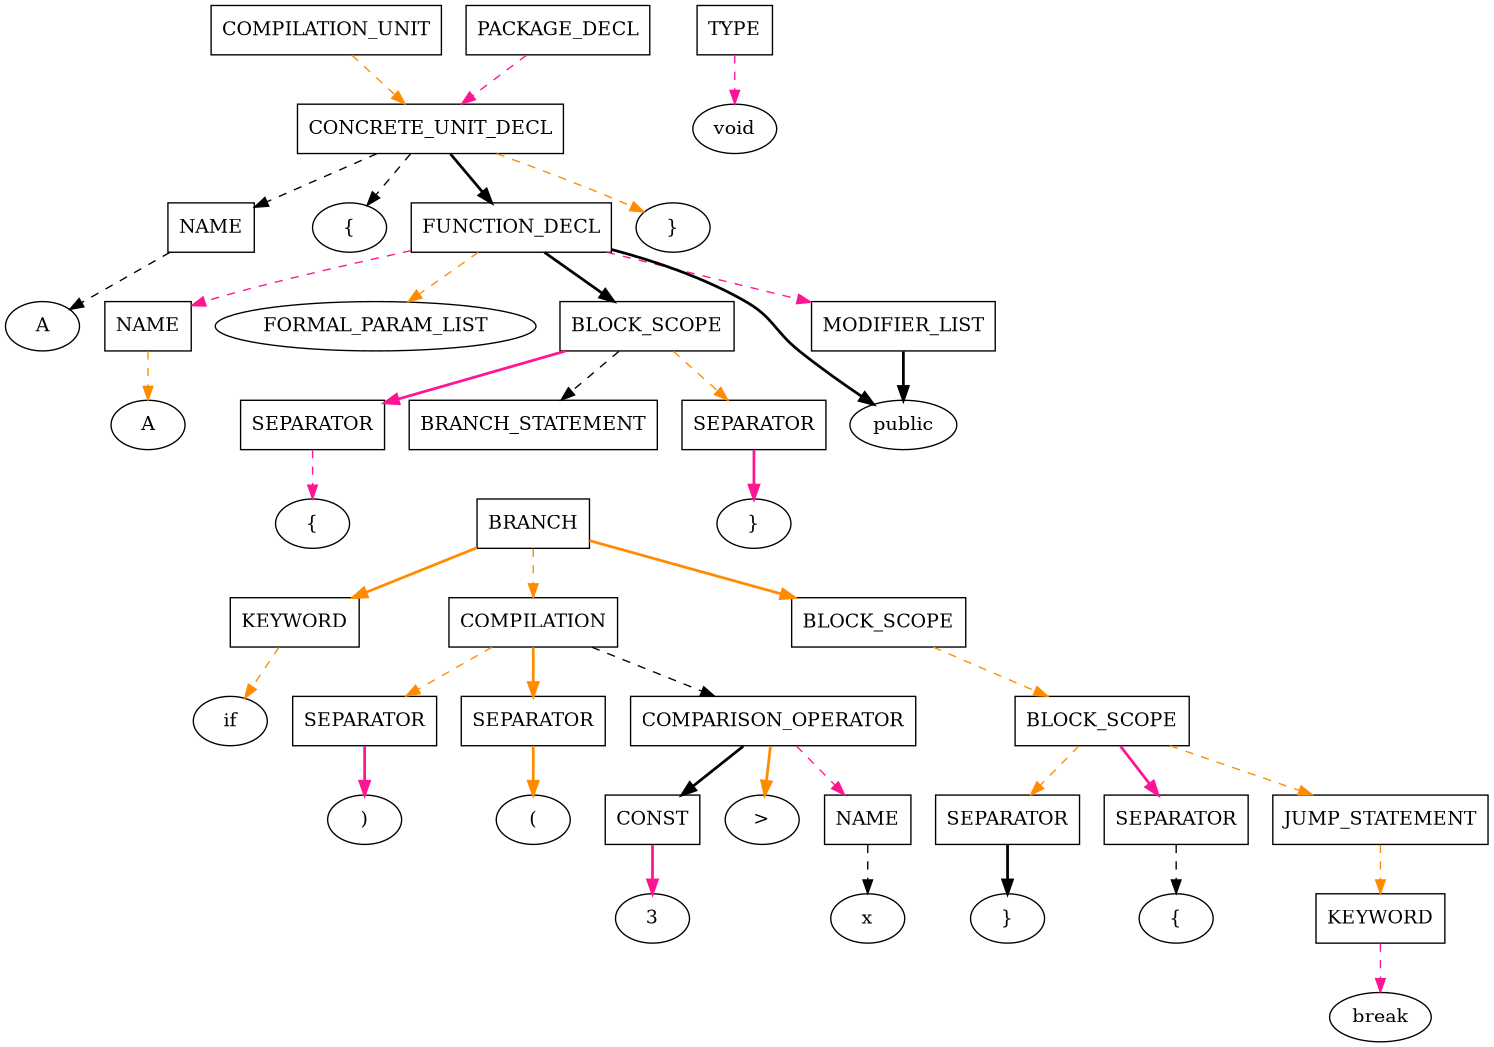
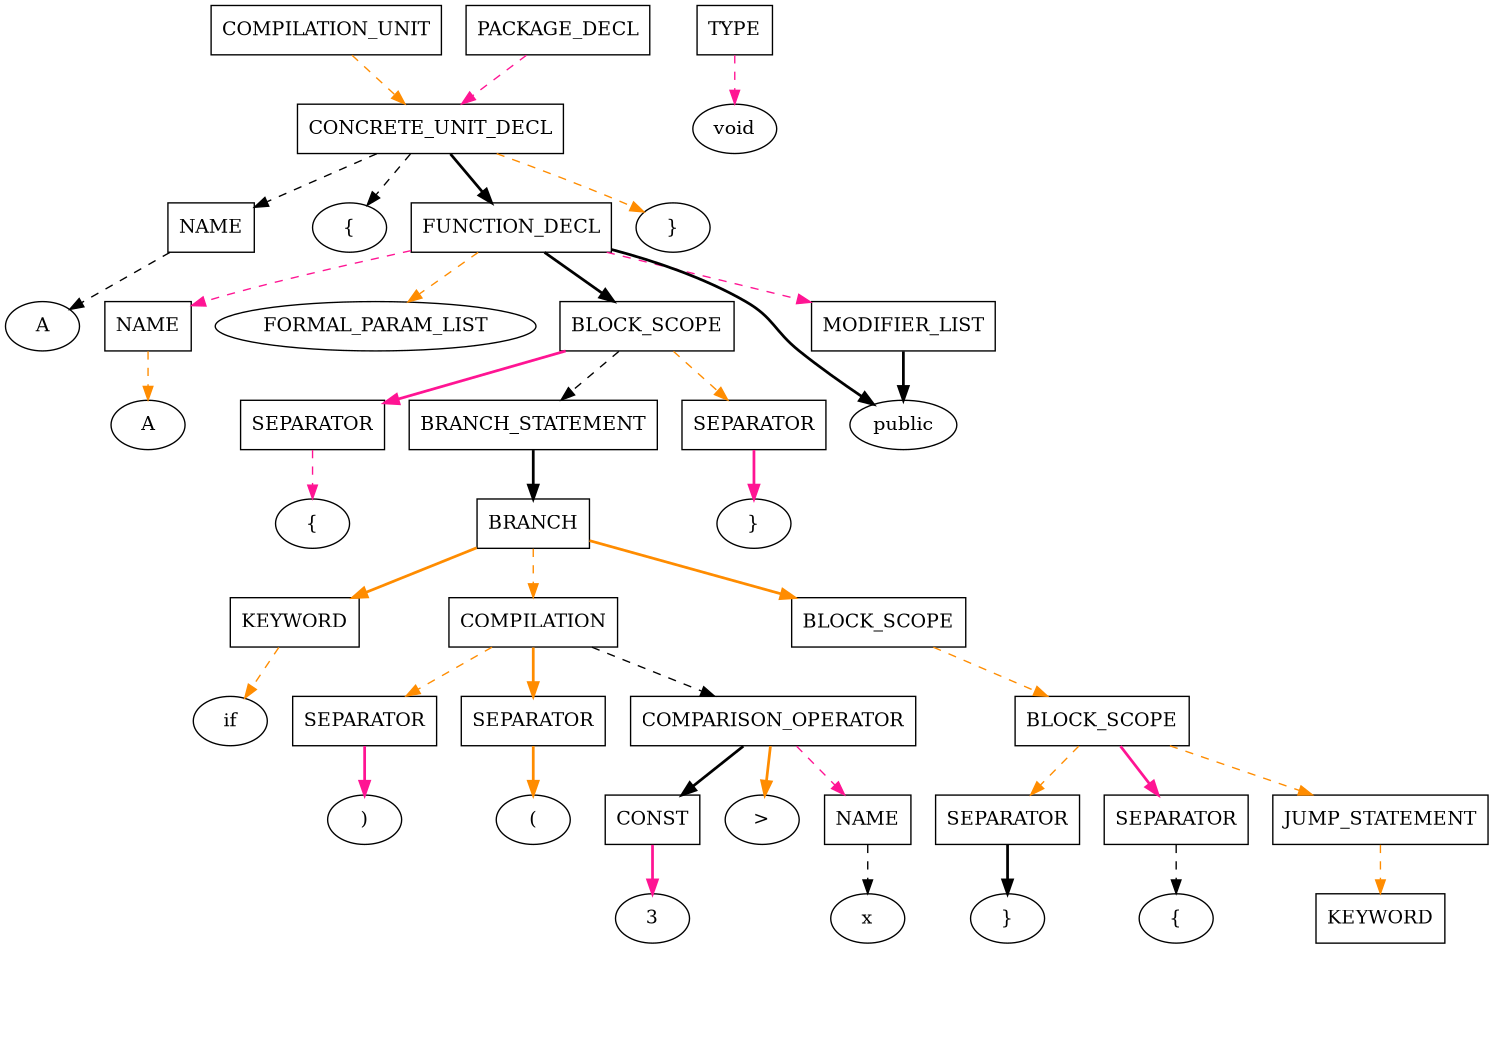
edge "BRANCH_STATEMENT" -> "BRANCH": added
node "break": removed
